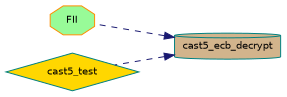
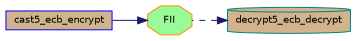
node "cast5_ecb_encrypt": added
node "cast5_ecb_decrypt": label "cast5_ecb_decrypt" -> "decrypt5_ecb_decrypt"
node "cast5_test": removed
